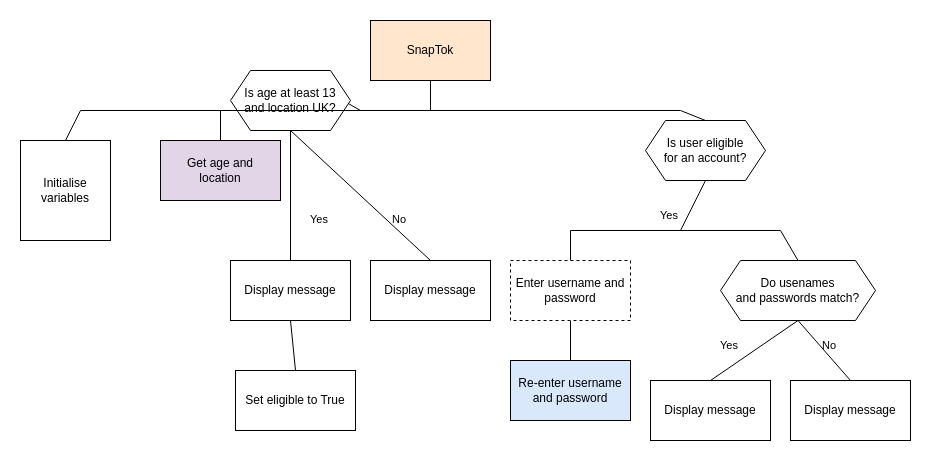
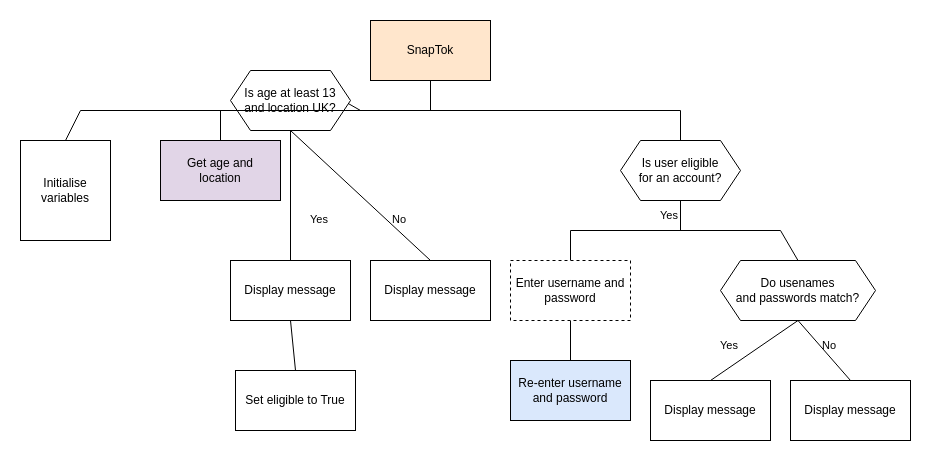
node "Is user eligible for an account?": moved (706, 151) -> (681, 171)
